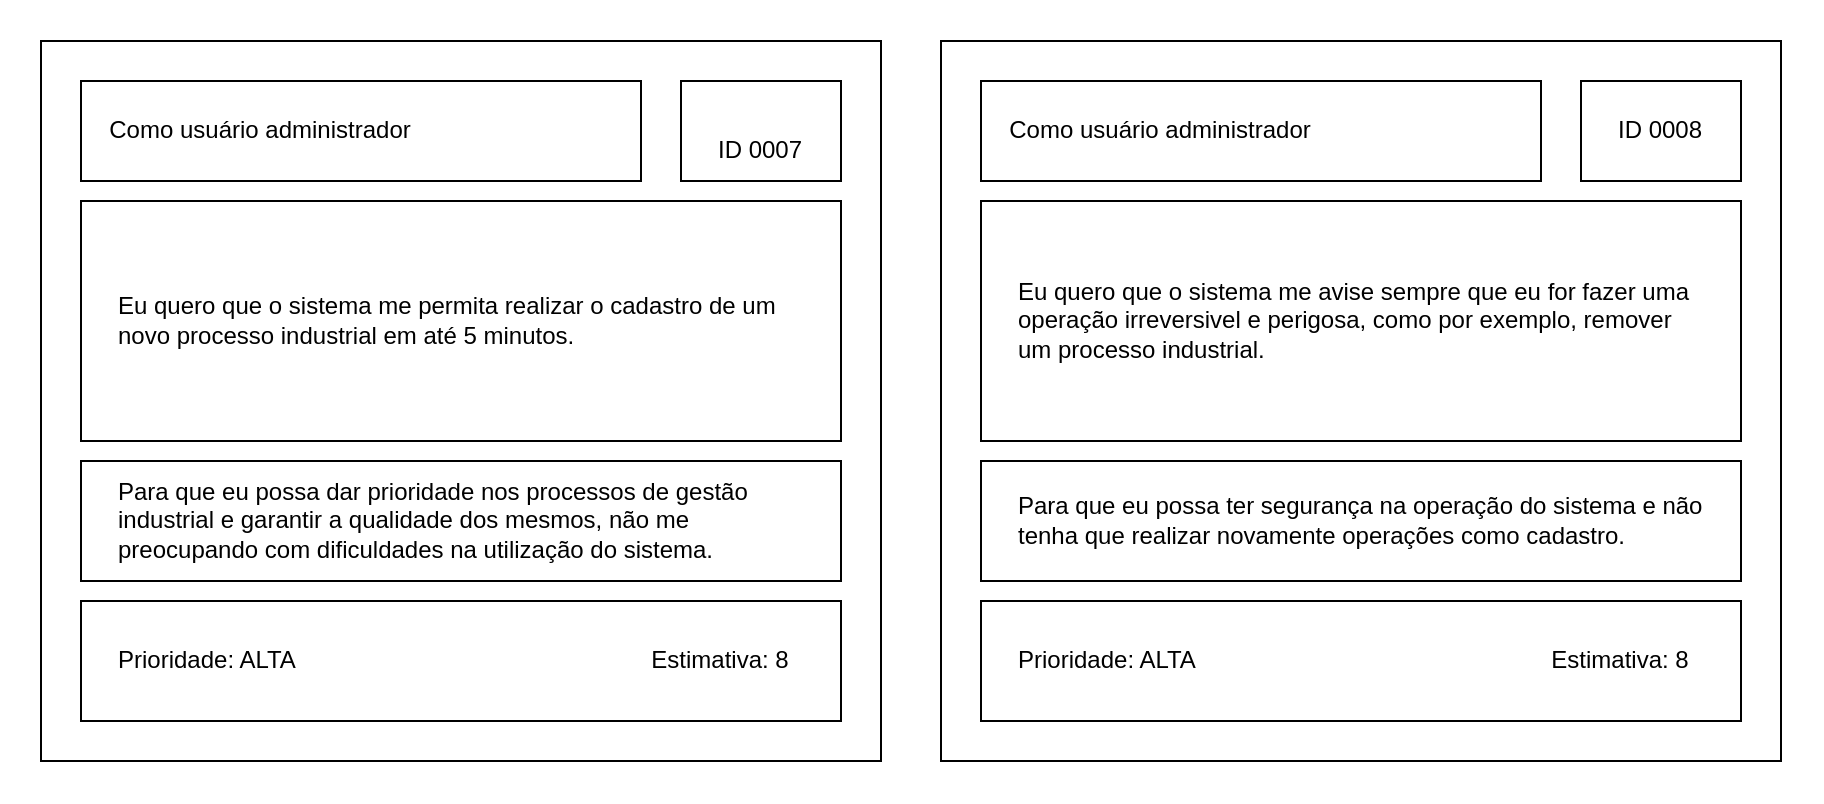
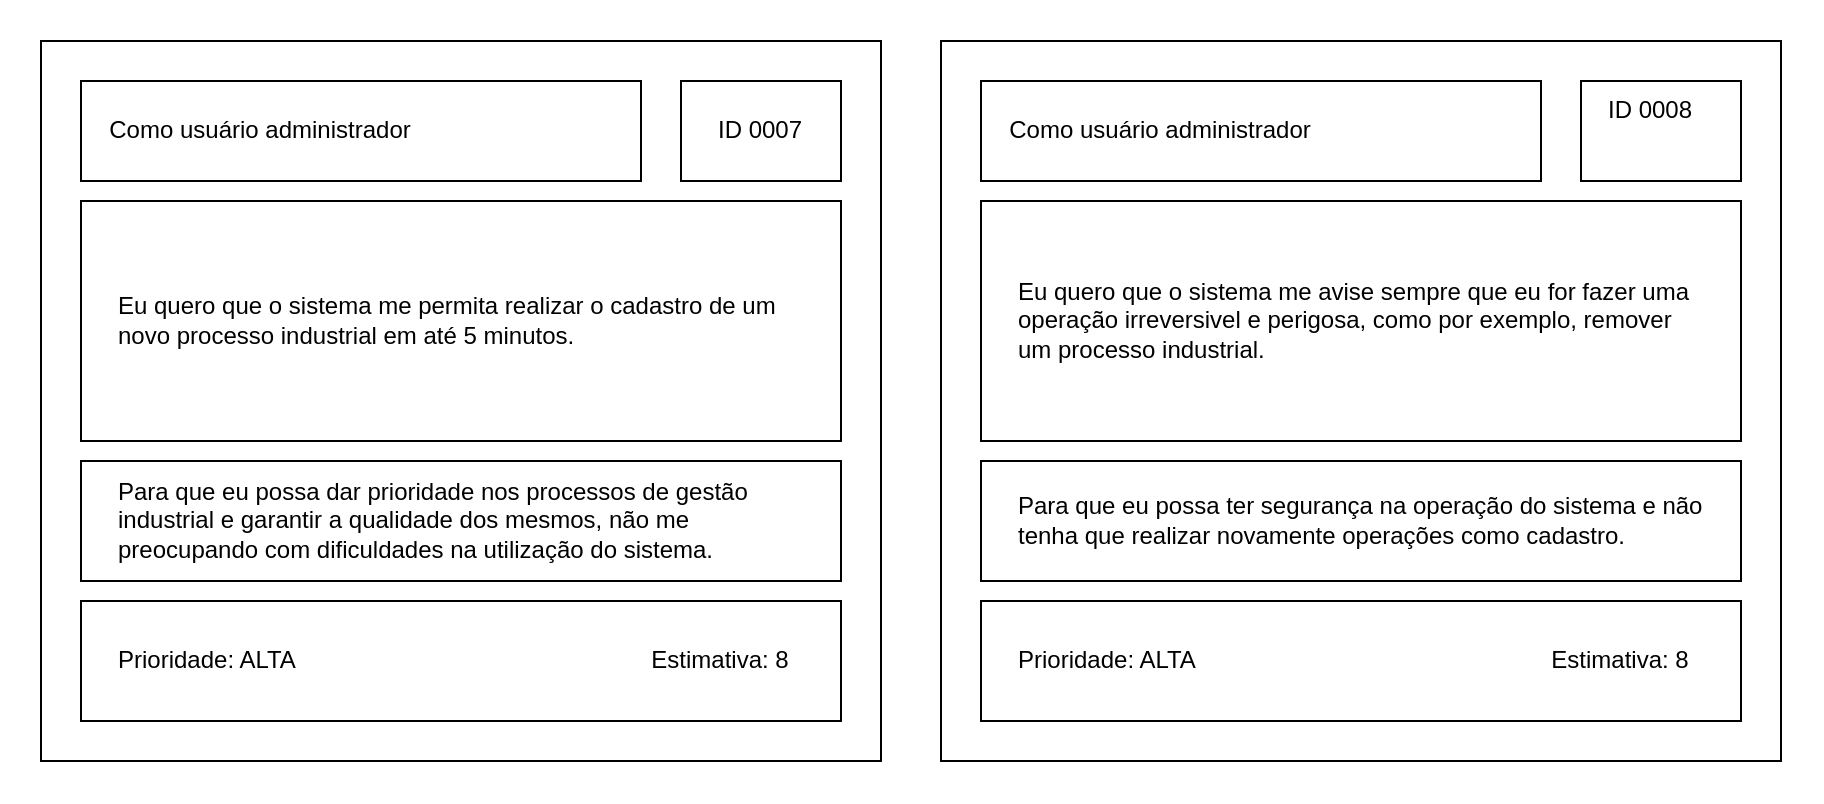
node "ID 0008": moved (1661, 131) -> (1651, 111)
node "ID 0007": moved (761, 151) -> (761, 131)
